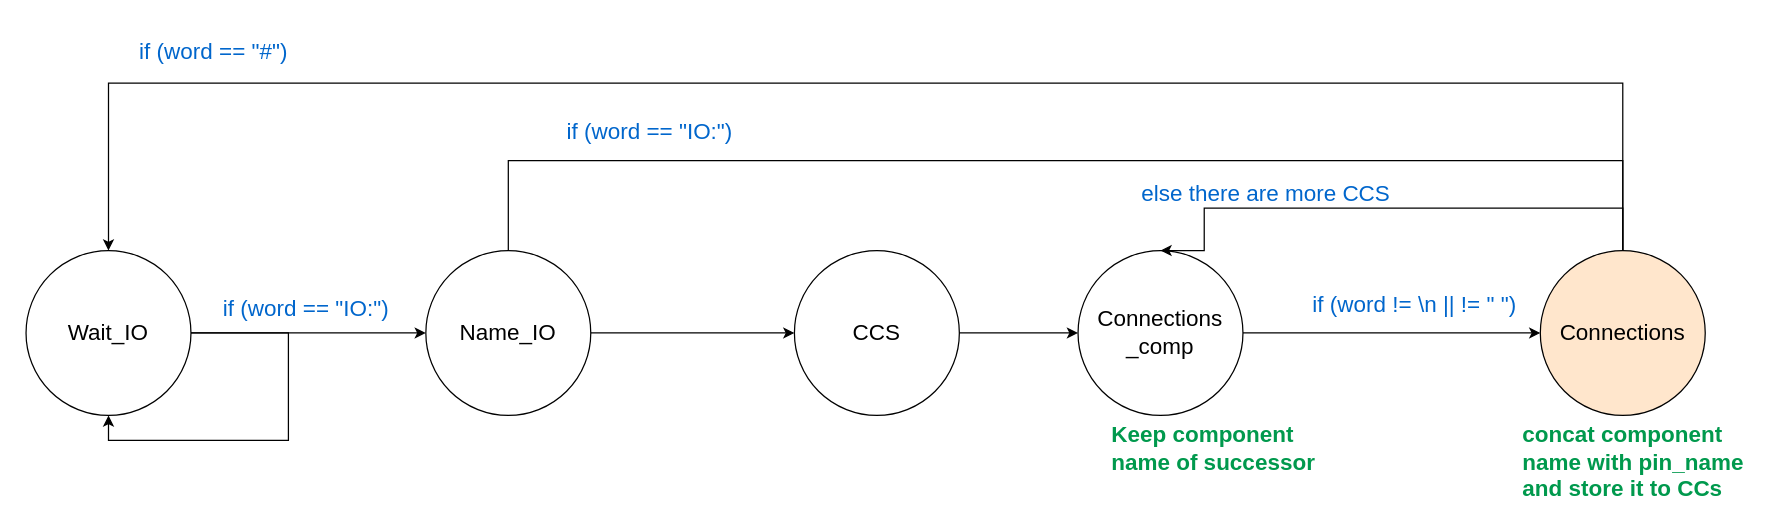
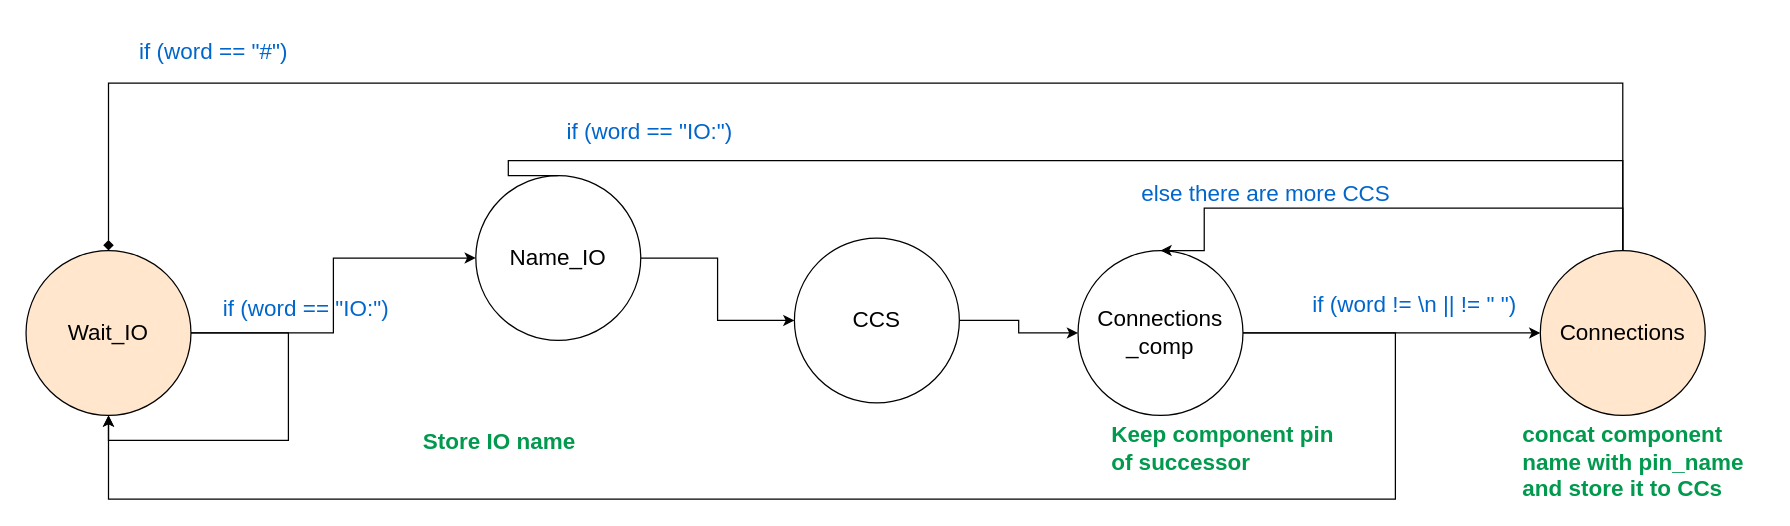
edge "Connections" -> "Wait_IO": arrowhead classic -> diamond
node "Wait_IO": fillcolor #ffffff -> #ffe6cc
node "Name_IO": moved (508, 333) -> (558, 258)
node "CCS": moved (877, 333) -> (877, 321)
node "Store IO name": added
node "Keep component name of successor": label "Keep component name of successor" -> "Keep component pin of successor"
edge "Connections _comp" -> "Wait_IO": added
